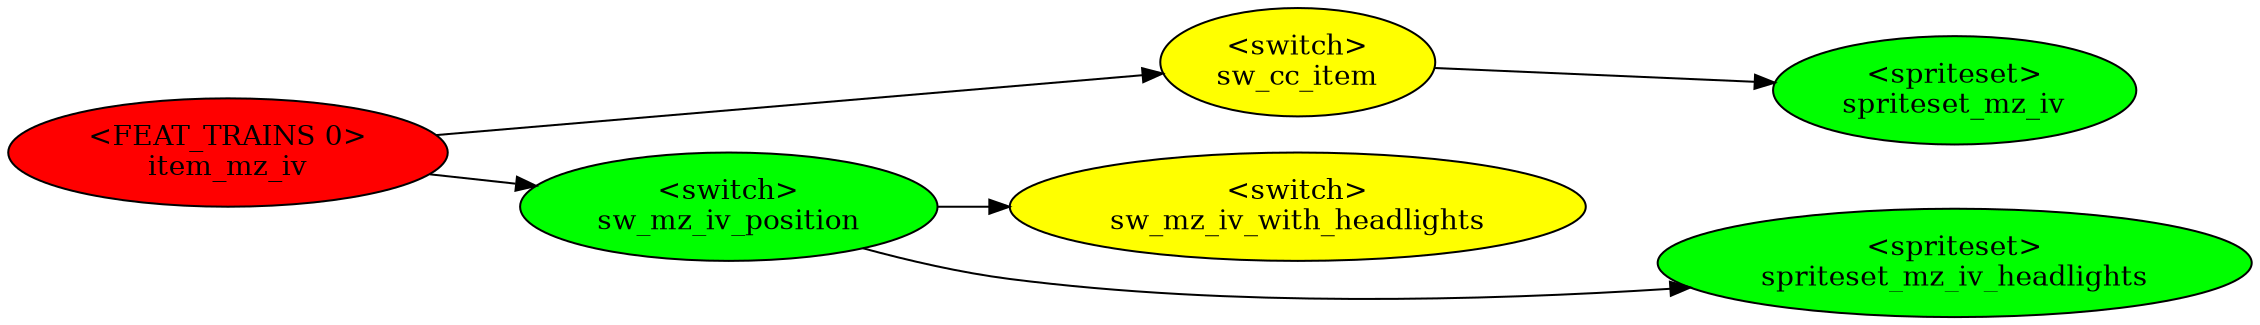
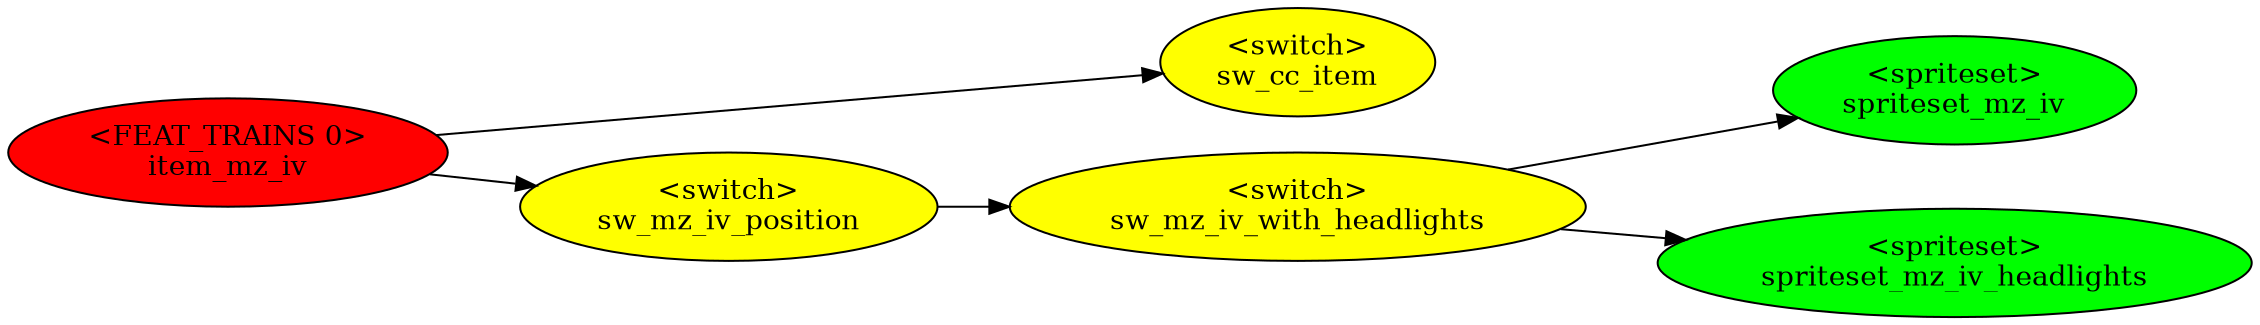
edge "<switch> sw_cc_item" -> "<spriteset> spriteset_mz_iv": now "<switch> sw_mz_iv_with_headlights" -> "<spriteset> spriteset_mz_iv"
node "<switch> sw_mz_iv_position": fillcolor green -> yellow
edge "<switch> sw_mz_iv_position" -> "<spriteset> spriteset_mz_iv_headlights": now "<switch> sw_mz_iv_with_headlights" -> "<spriteset> spriteset_mz_iv_headlights"
